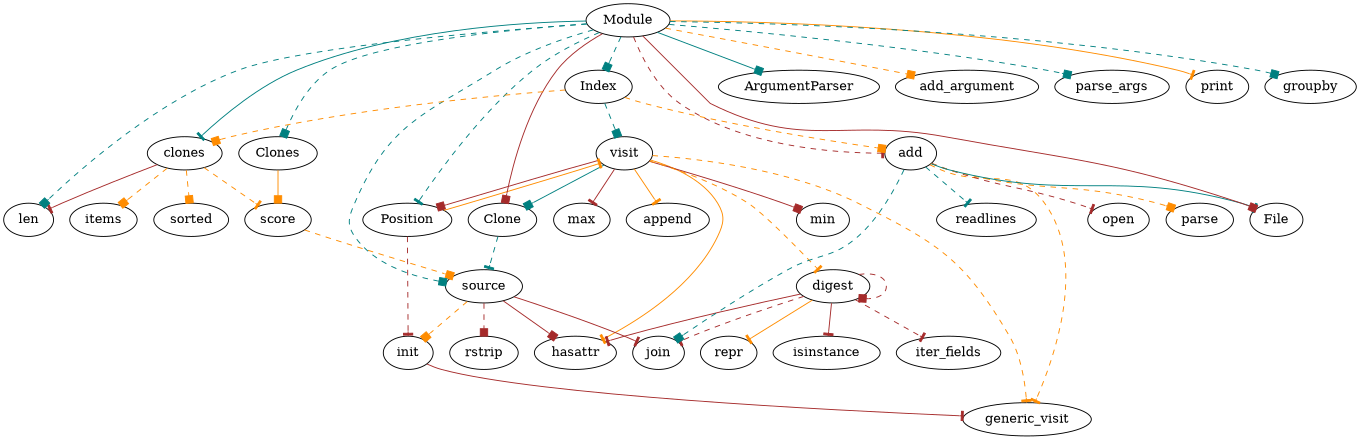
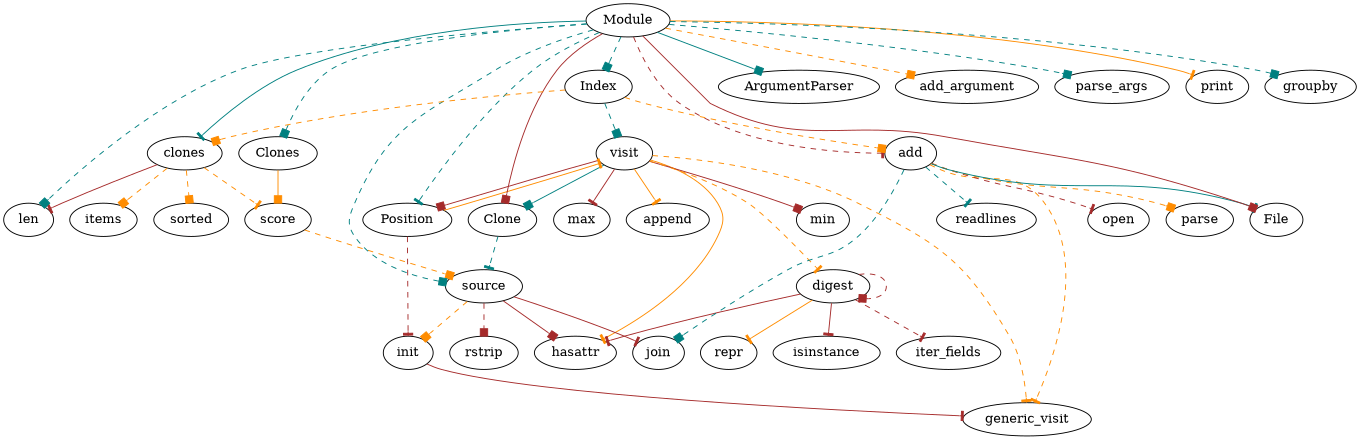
edge "digest" -> "join": removed
